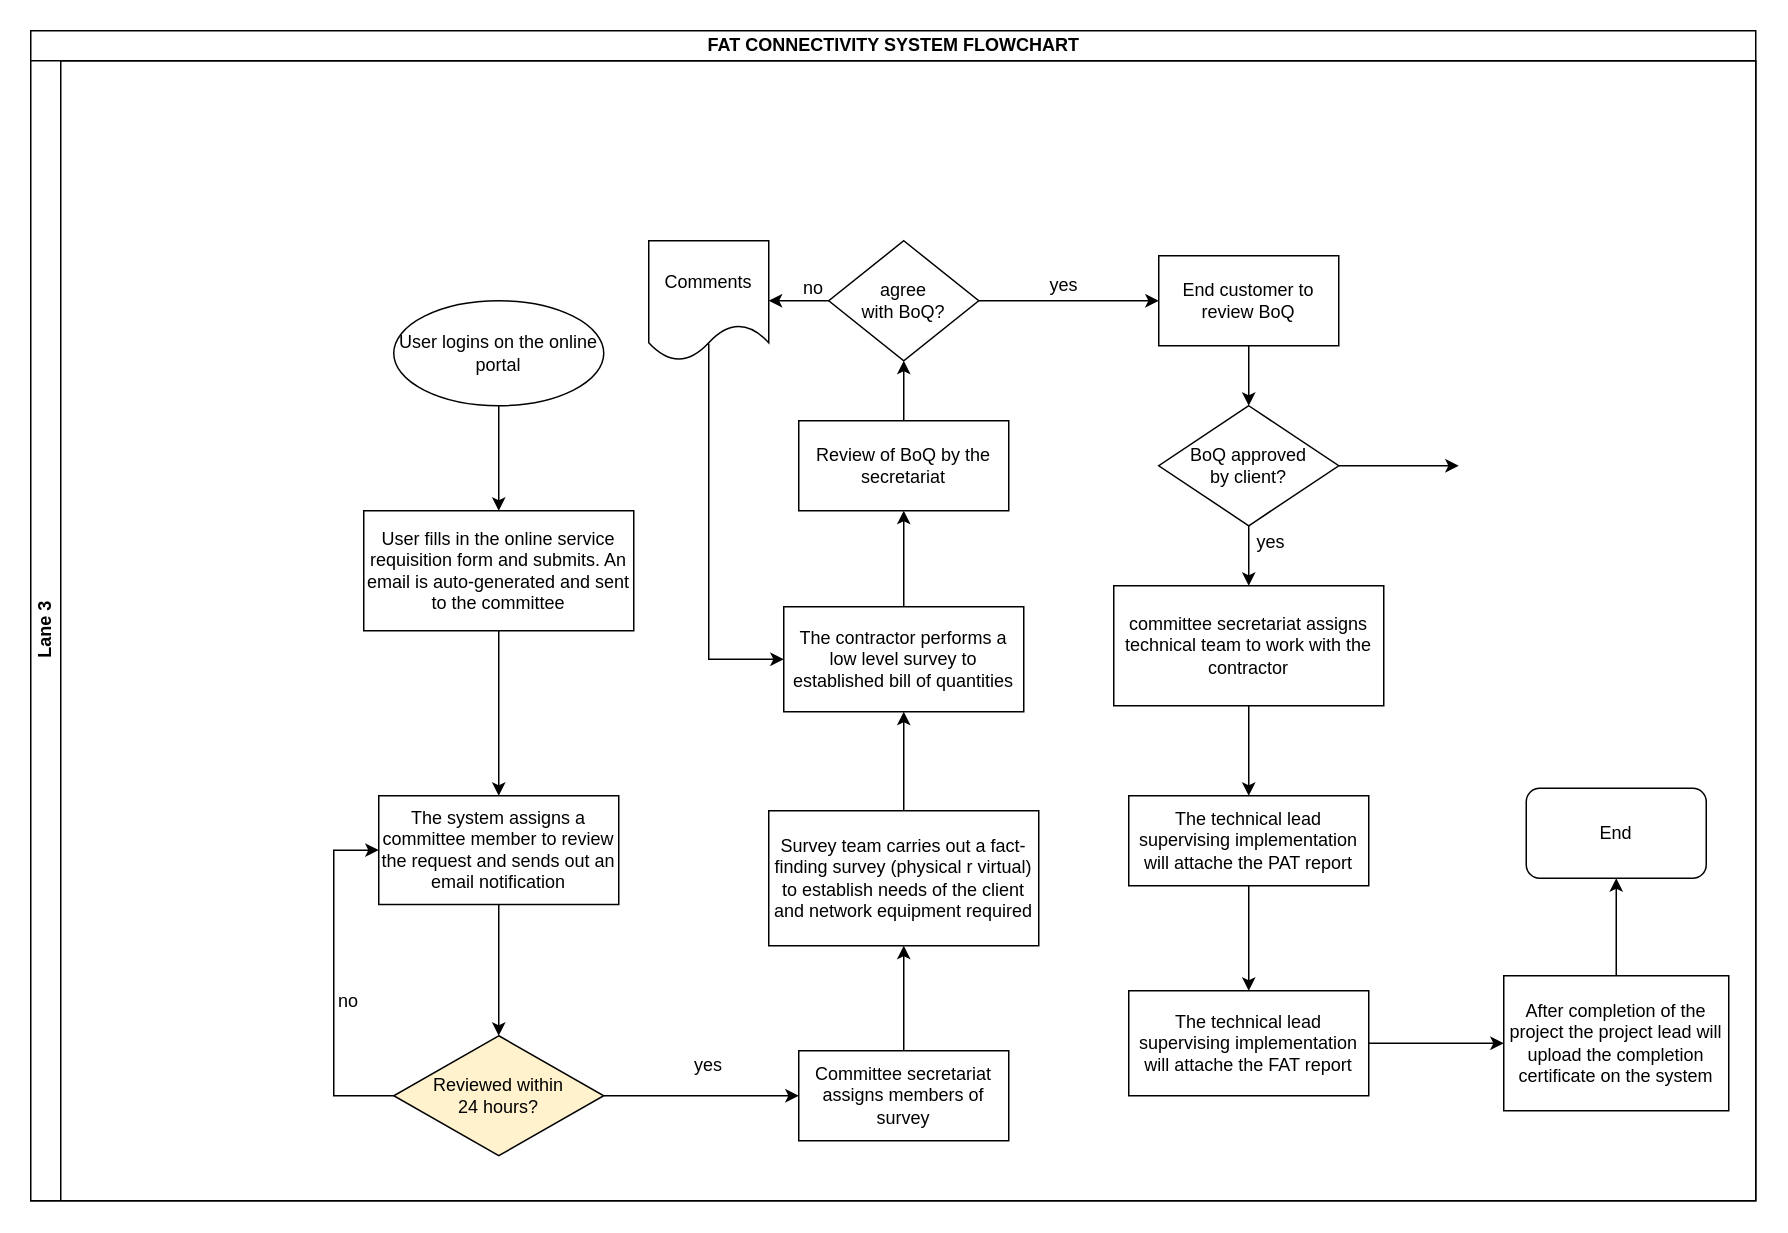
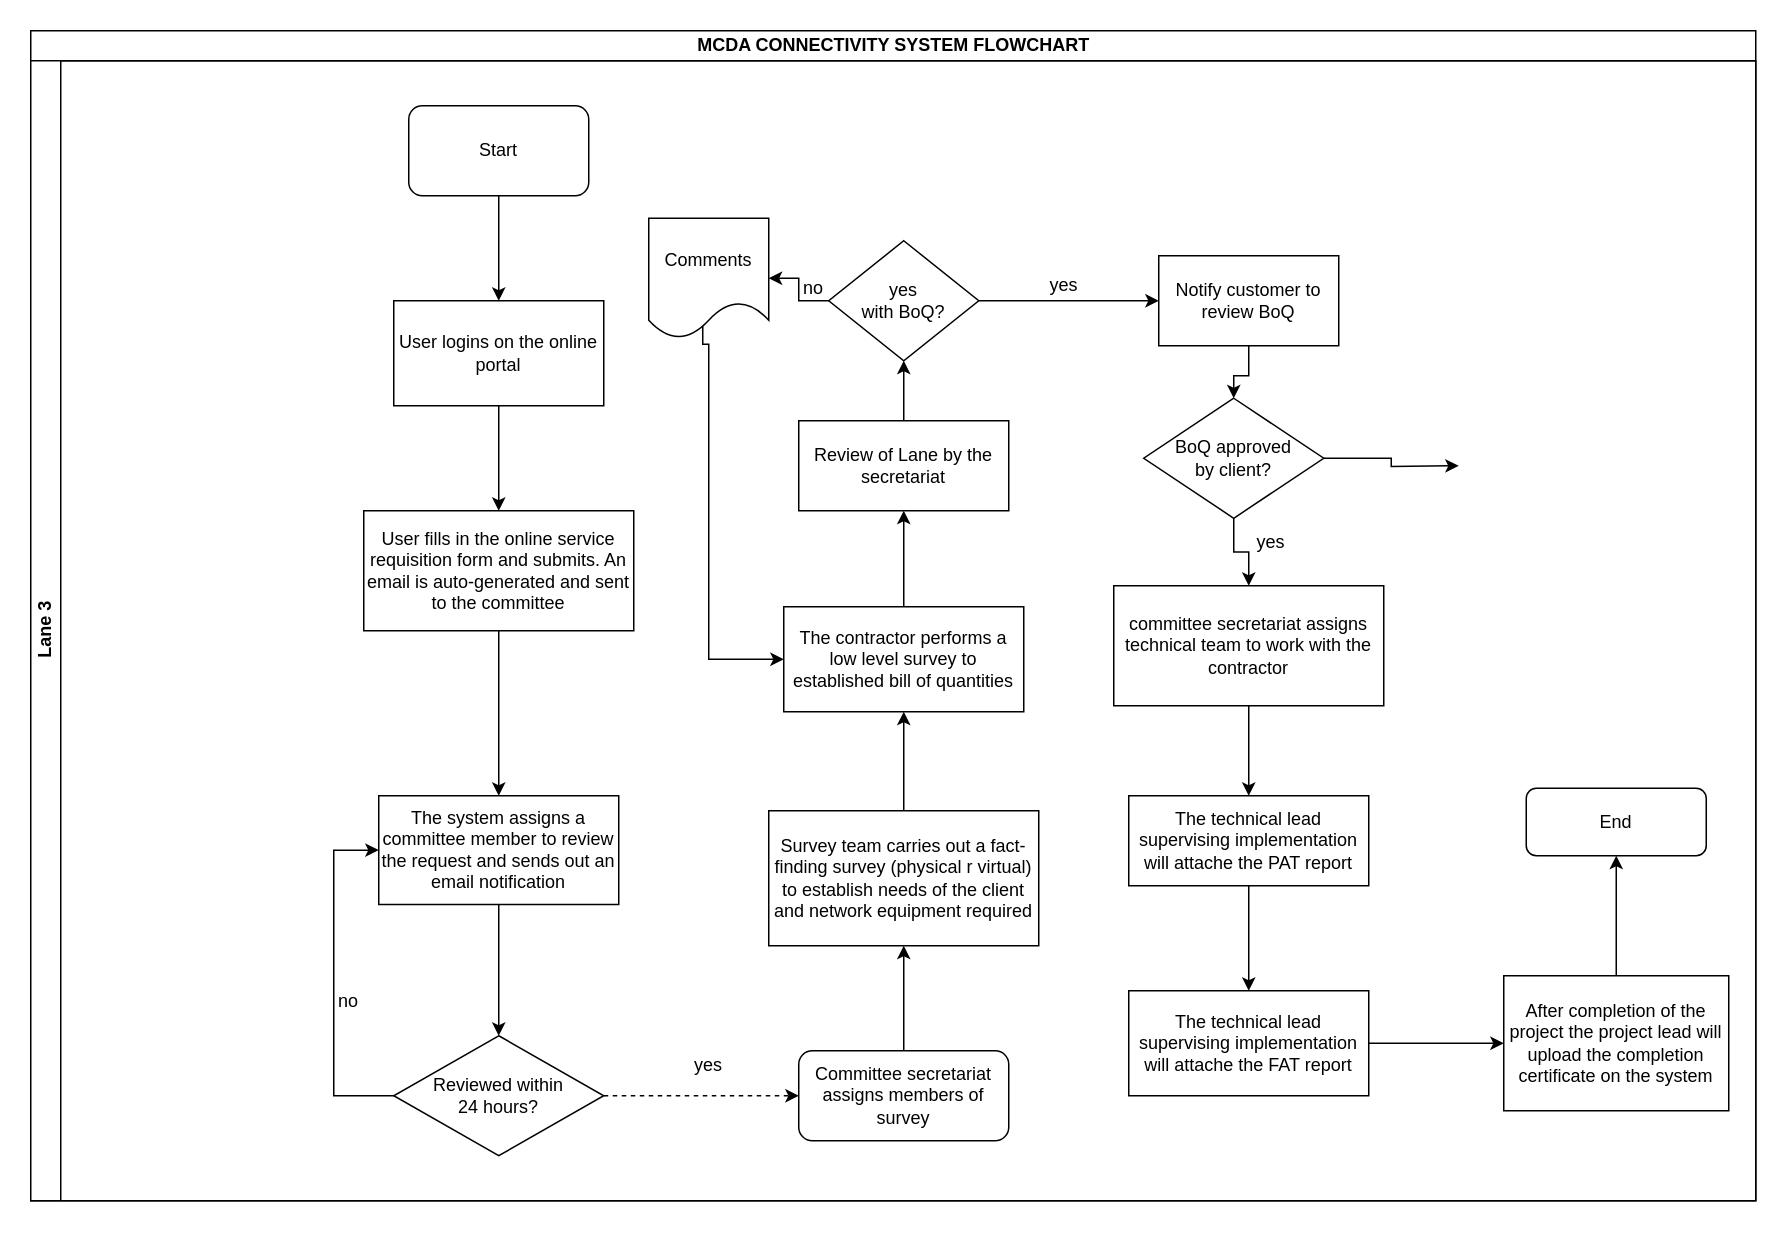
node "FAT CONNECTIVITY SYSTEM FLOWCHART": label "FAT CONNECTIVITY SYSTEM FLOWCHART" -> "MCDA CONNECTIVITY SYSTEM FLOWCHART"
node "Start": added
edge "Start" -> "User logins on the online portal": added
node "Comments": moved (709, 301) -> (709, 278)
node "agree with BoQ?": label "agree with BoQ?" -> "yes with BoQ?"
node "End customer to review BoQ": label "End customer to review BoQ" -> "Notify customer to review BoQ"
node "User logins on the online portal": shape ellipse -> rectangle
node "Review of BoQ by the secretariat": label "Review of BoQ by the secretariat" -> "Review of Lane by the secretariat"
node "BoQ approved by client?": moved (1249, 466) -> (1234, 458)
node "End": size 180x90 -> 180x68
node "Reviewed within 24 hours?": fillcolor #fff2cc -> #ffffff
edge "Reviewed within 24 hours?" -> "Committee secretariat assigns members of survey": style solid -> dashed
node "Committee secretariat assigns members of survey": shape rectangle -> rounded rectangle
